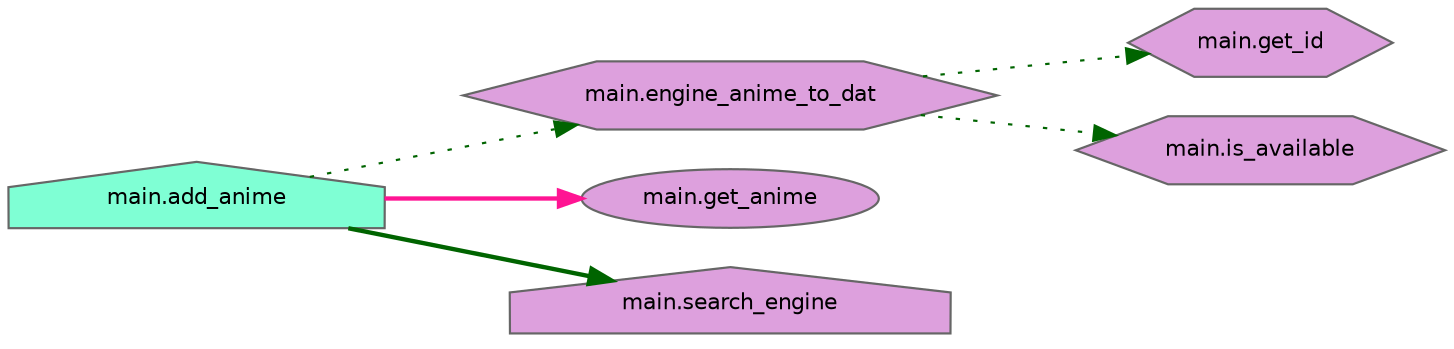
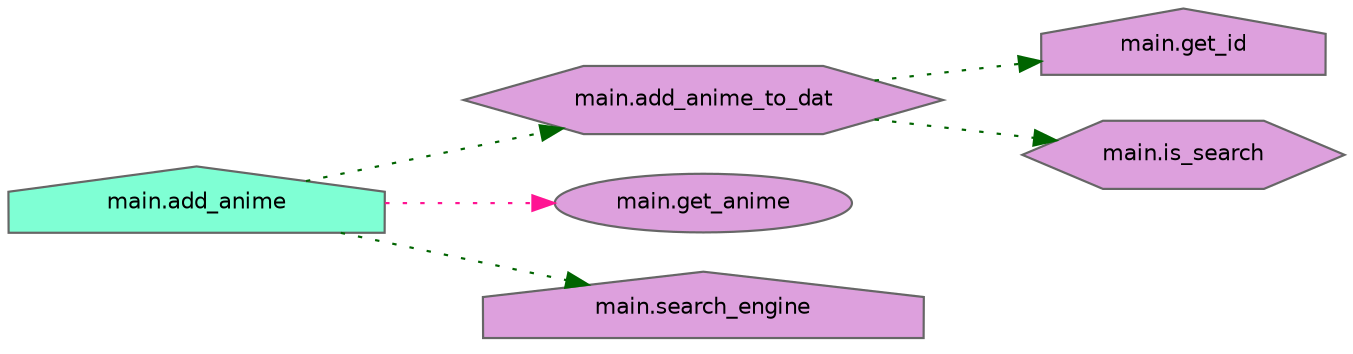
node "main.get_id": shape hexagon -> house
node "main.engine_anime_to_dat": label "main.engine_anime_to_dat" -> "main.add_anime_to_dat"
node "main.is_available": label "main.is_available" -> "main.is_search"
edge "main.add_anime" -> "main.get_anime": style bold -> dotted
edge "main.add_anime" -> "main.search_engine": style bold -> dotted
